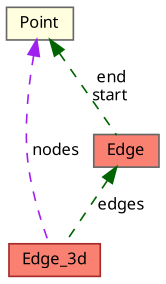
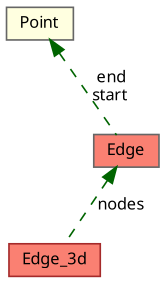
edge "Edge_3d" -> "Point": removed, label "nodes"
edge "Edge_3d" -> "Edge": label " edges" -> " nodes"
